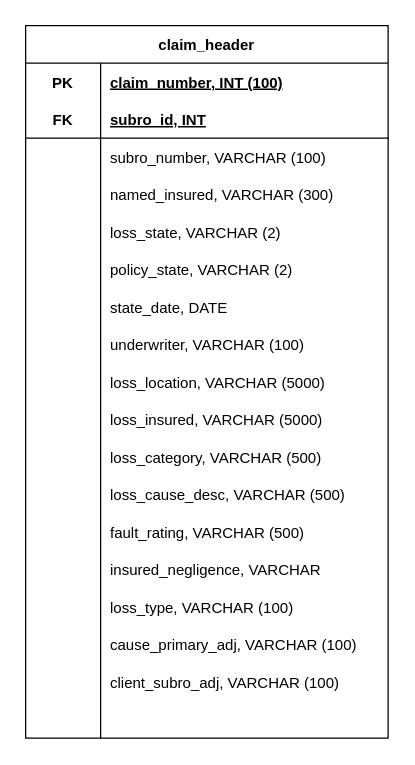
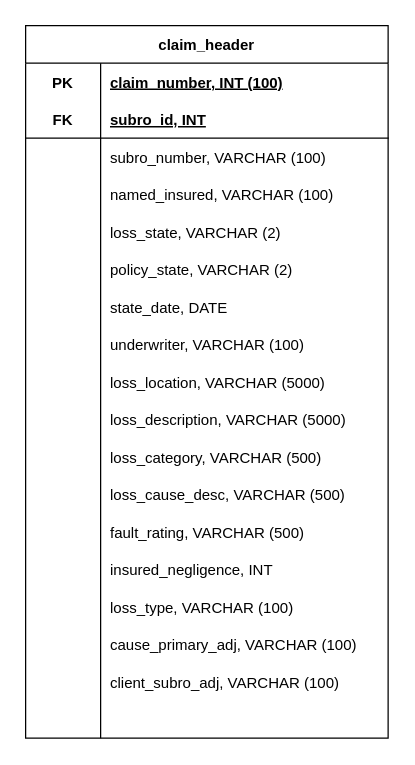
node "named_insured, VARCHAR (300)": label "named_insured, VARCHAR (300)" -> "named_insured, VARCHAR (100)"
node "loss_insured, VARCHAR (5000)": label "loss_insured, VARCHAR (5000)" -> "loss_description, VARCHAR (5000)"
node "insured_negligence, VARCHAR": label "insured_negligence, VARCHAR" -> "insured_negligence, INT"
